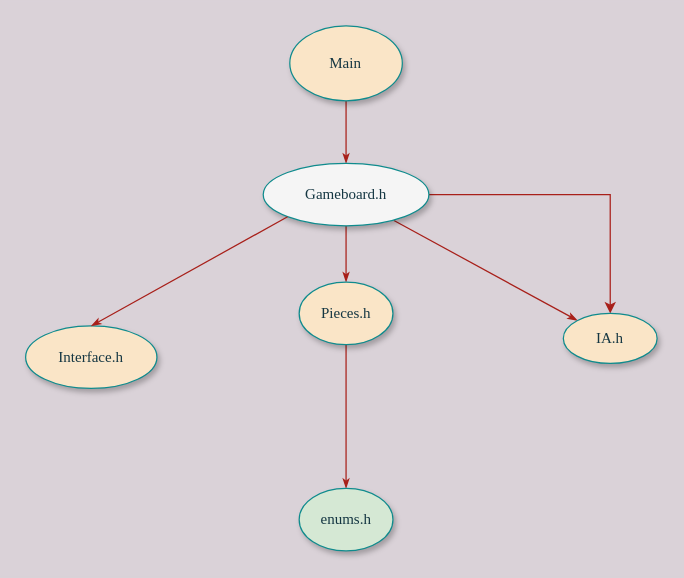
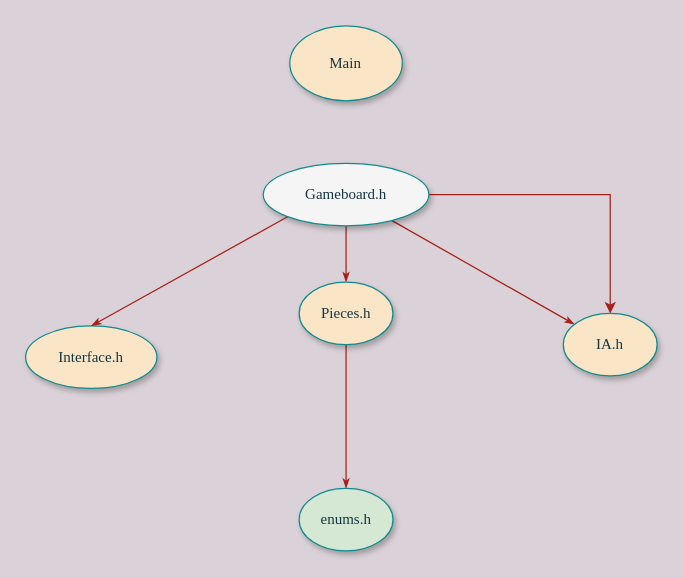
edge "Main" -> "Gameboard.h": removed
node "IA.h": size 94x50 -> 94x63
